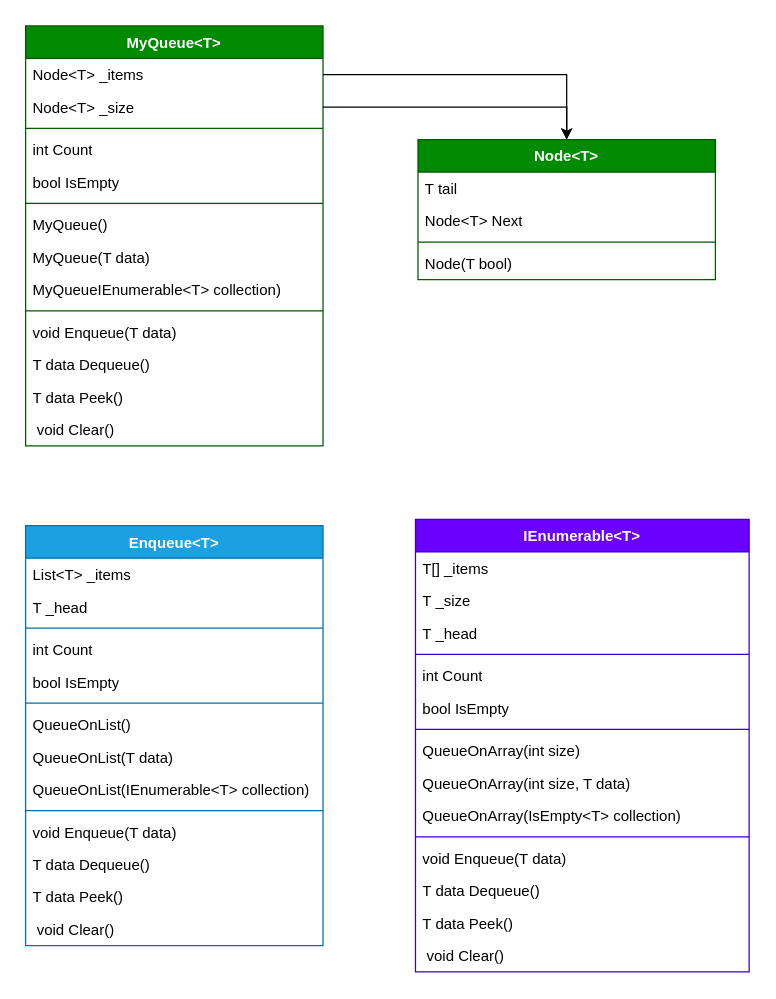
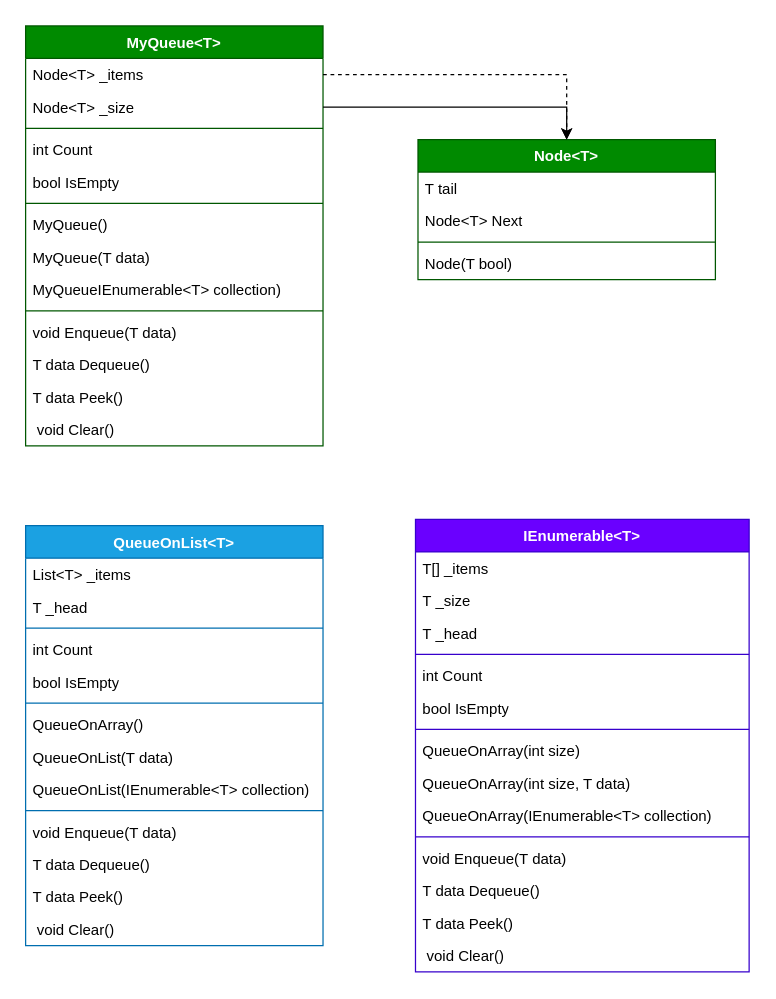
edge "Node<T> _items" -> "Node<T>": style solid -> dashed
node "Enqueue<T>": label "Enqueue<T>" -> "QueueOnList<T>"
node "QueueOnList()": label "QueueOnList()" -> "QueueOnArray()"
node "QueueOnArray(IsEmpty<T> collection)": label "QueueOnArray(IsEmpty<T> collection)" -> "QueueOnArray(IEnumerable<T> collection)"
